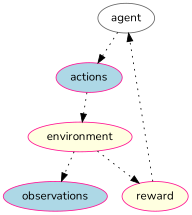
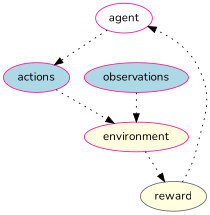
node "agent": color gray40 -> deeppink
edge "environment" -> "observations": reversed
node "reward": color deeppink -> gray40
